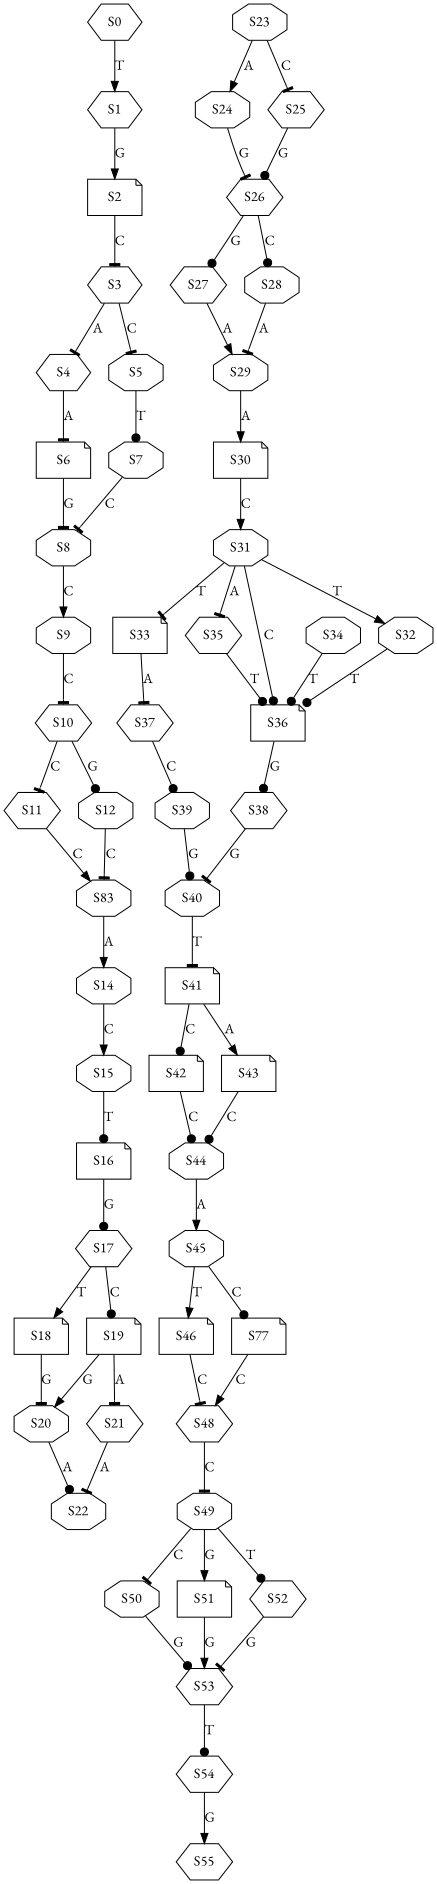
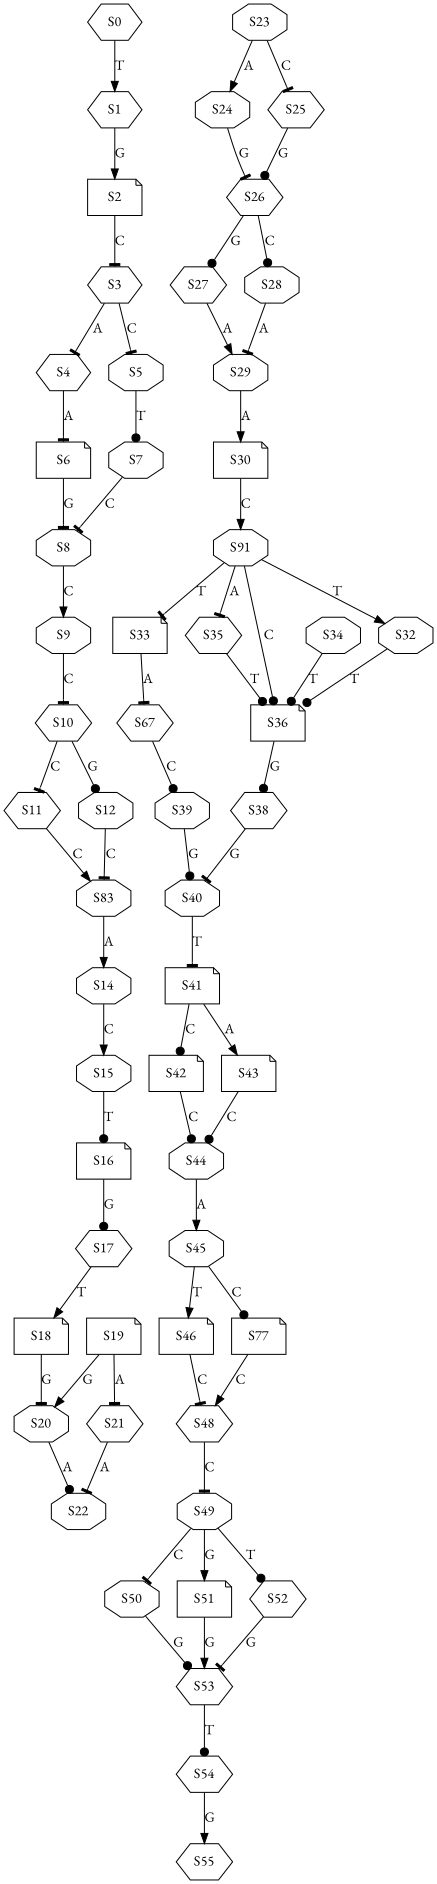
node "S31": label "S31" -> "S91"
node "S37": label "S37" -> "S67"
edge "S17" -> "S19": removed, label "C"
